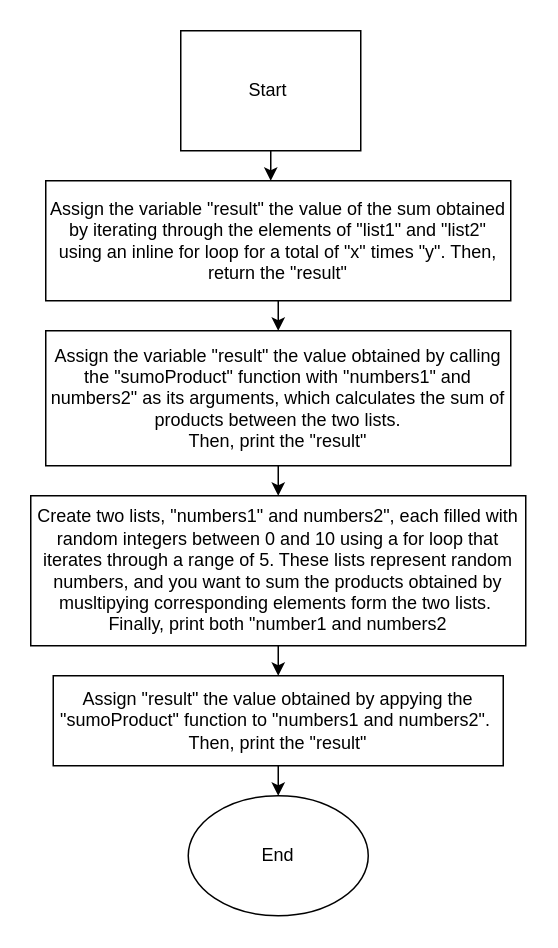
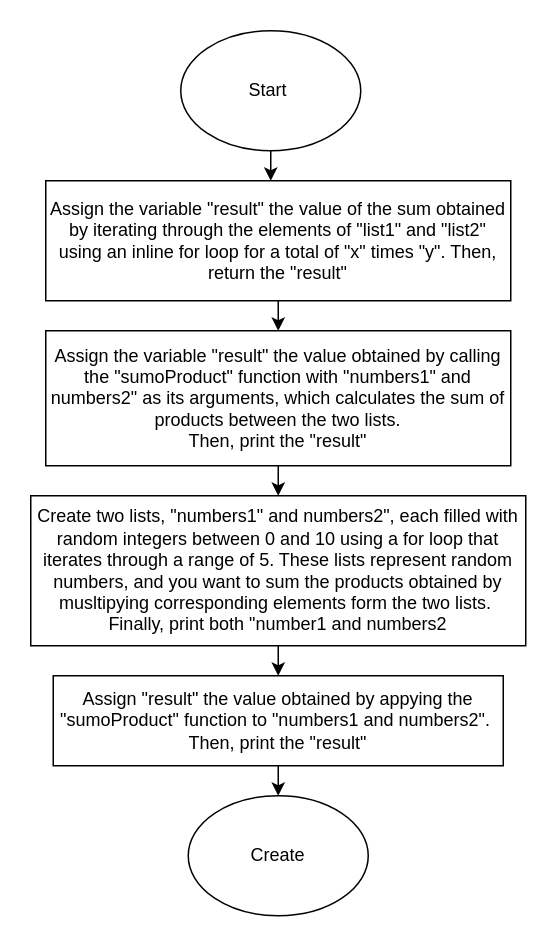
node "Start": shape rectangle -> ellipse
node "End": label "End" -> "Create"
